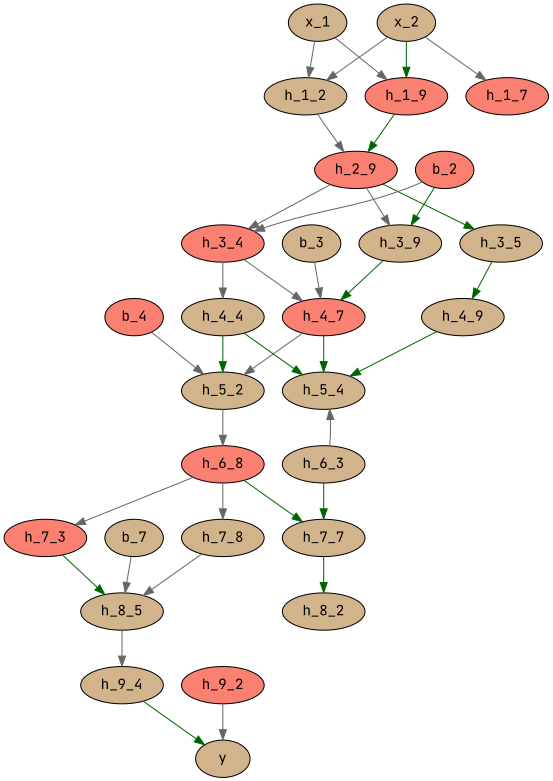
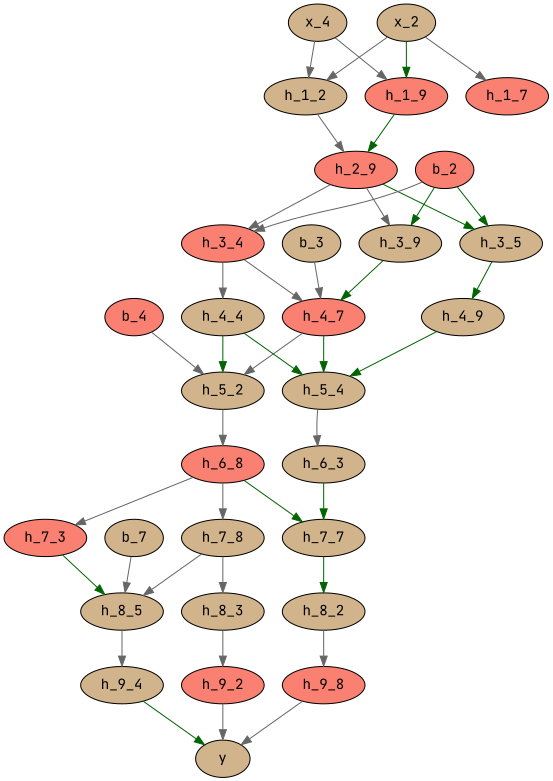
node "x_1": label "x_1" -> "x_4"
edge "b_2" -> "h_3_5": added
edge "h_6_3" -> "h_5_4": reversed
node "h_8_3": added
node "h_9_8": added
